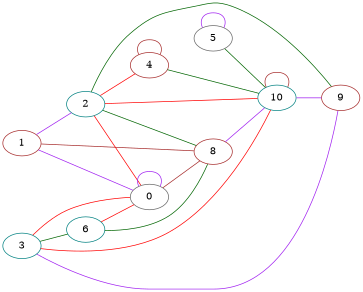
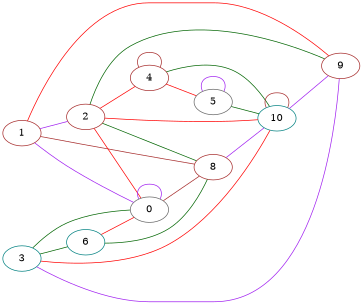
edge "9" -- "1": added
edge "4" -- "5": added
node "2": color teal -> brown
edge "0" -- "3": color red -> darkgreen
